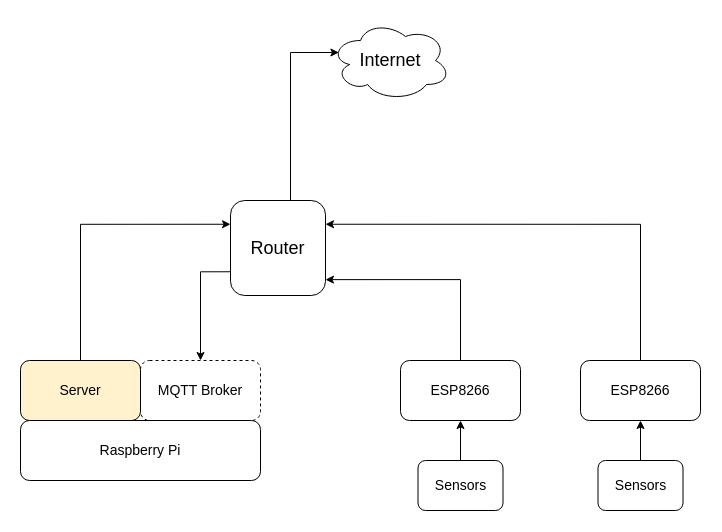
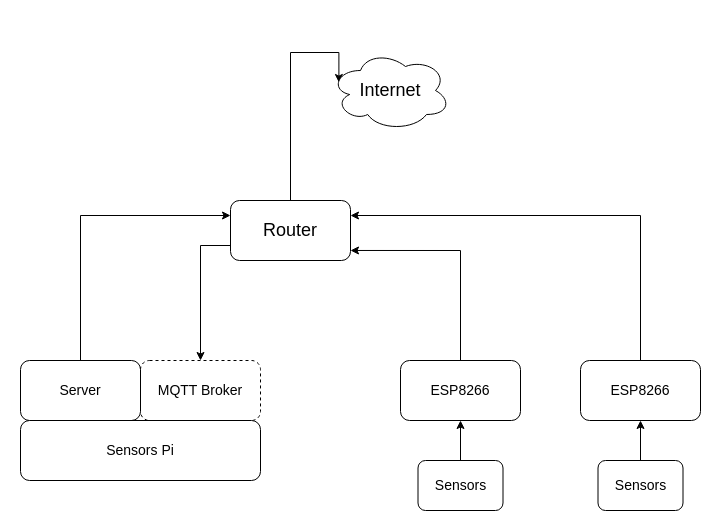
node "Internet": moved (391, 61) -> (391, 91)
node "Router": size 95x95 -> 120x60
node "Server": fillcolor #fff2cc -> #ffffff
node "Raspberry Pi": label "Raspberry Pi" -> "Sensors Pi"
